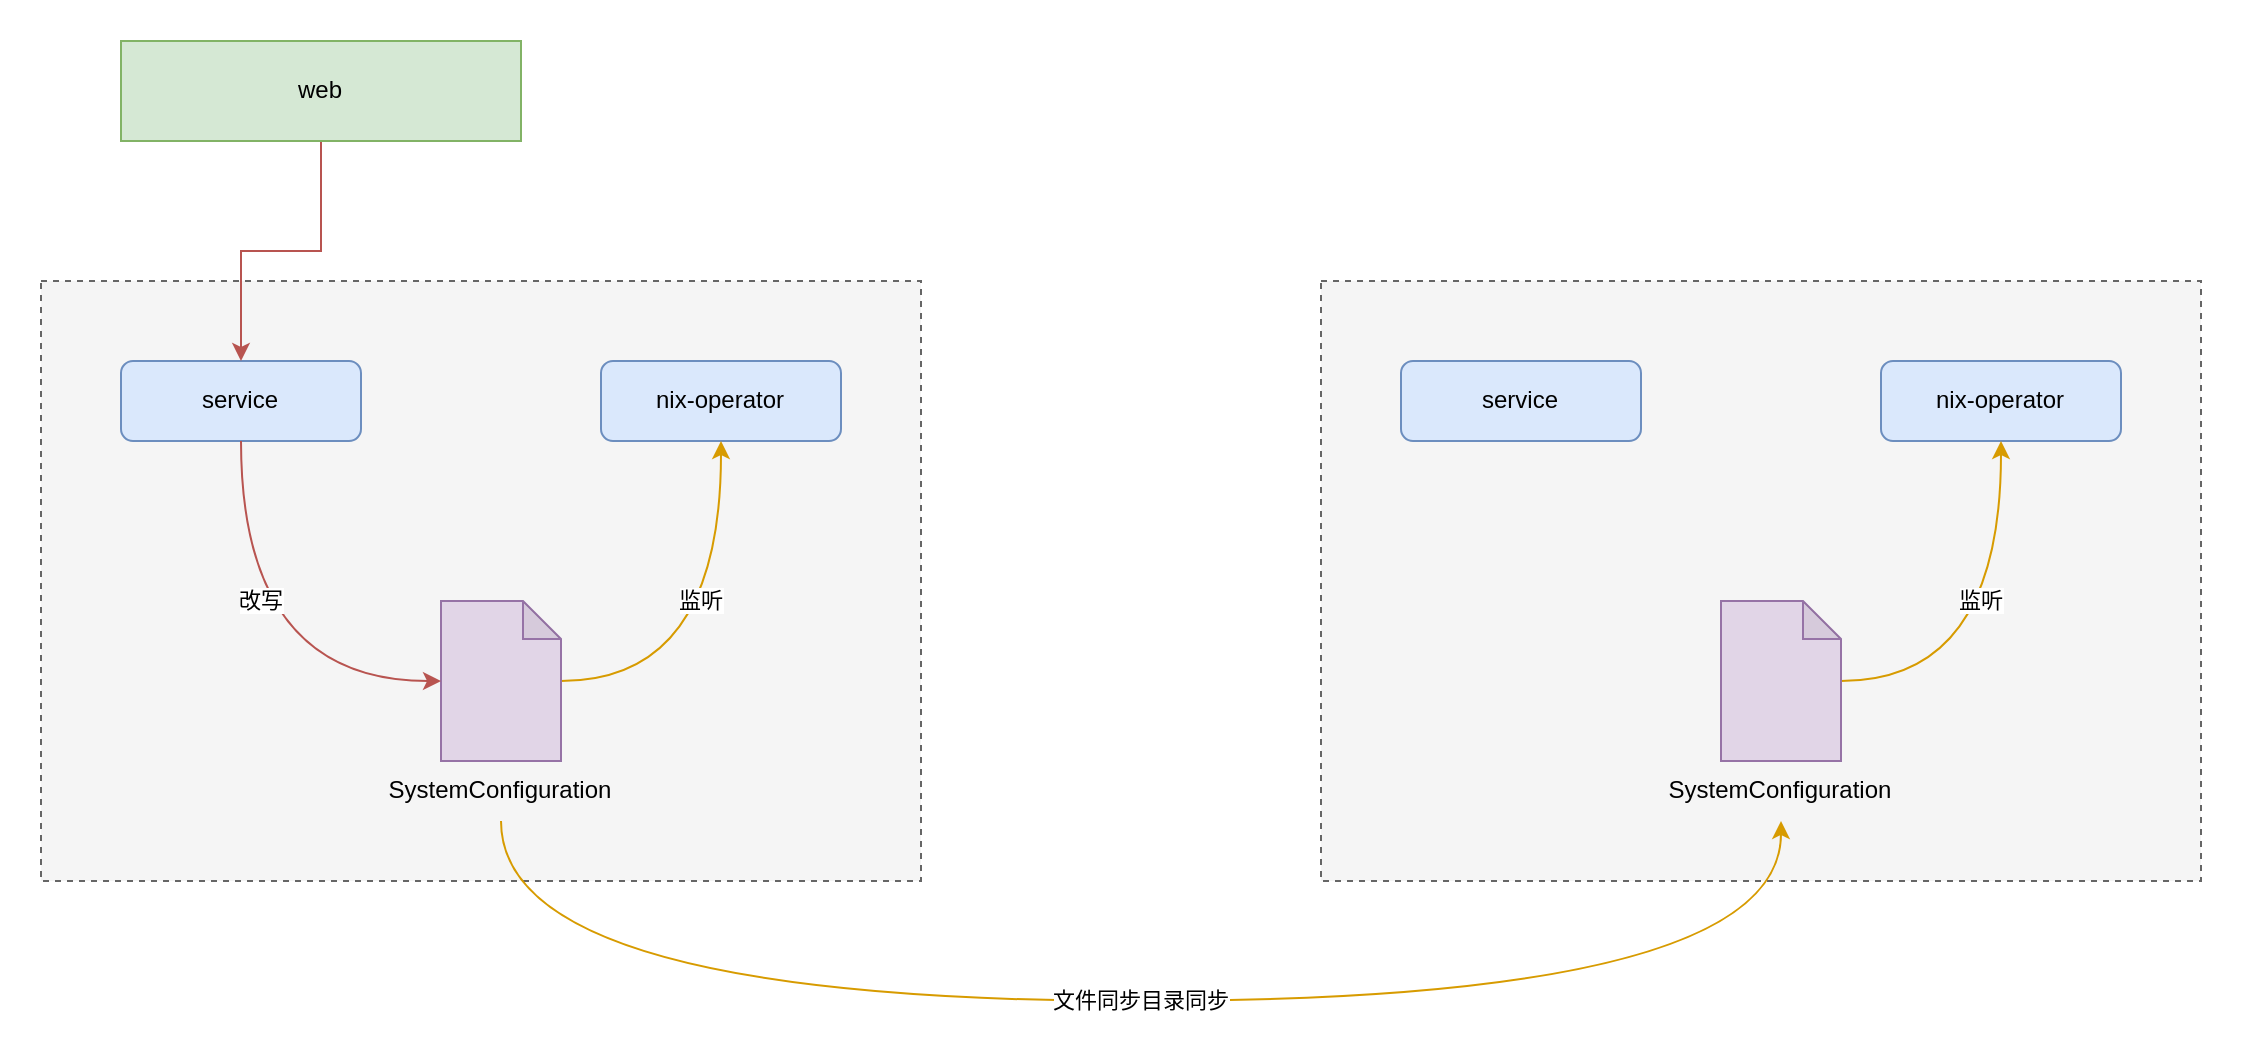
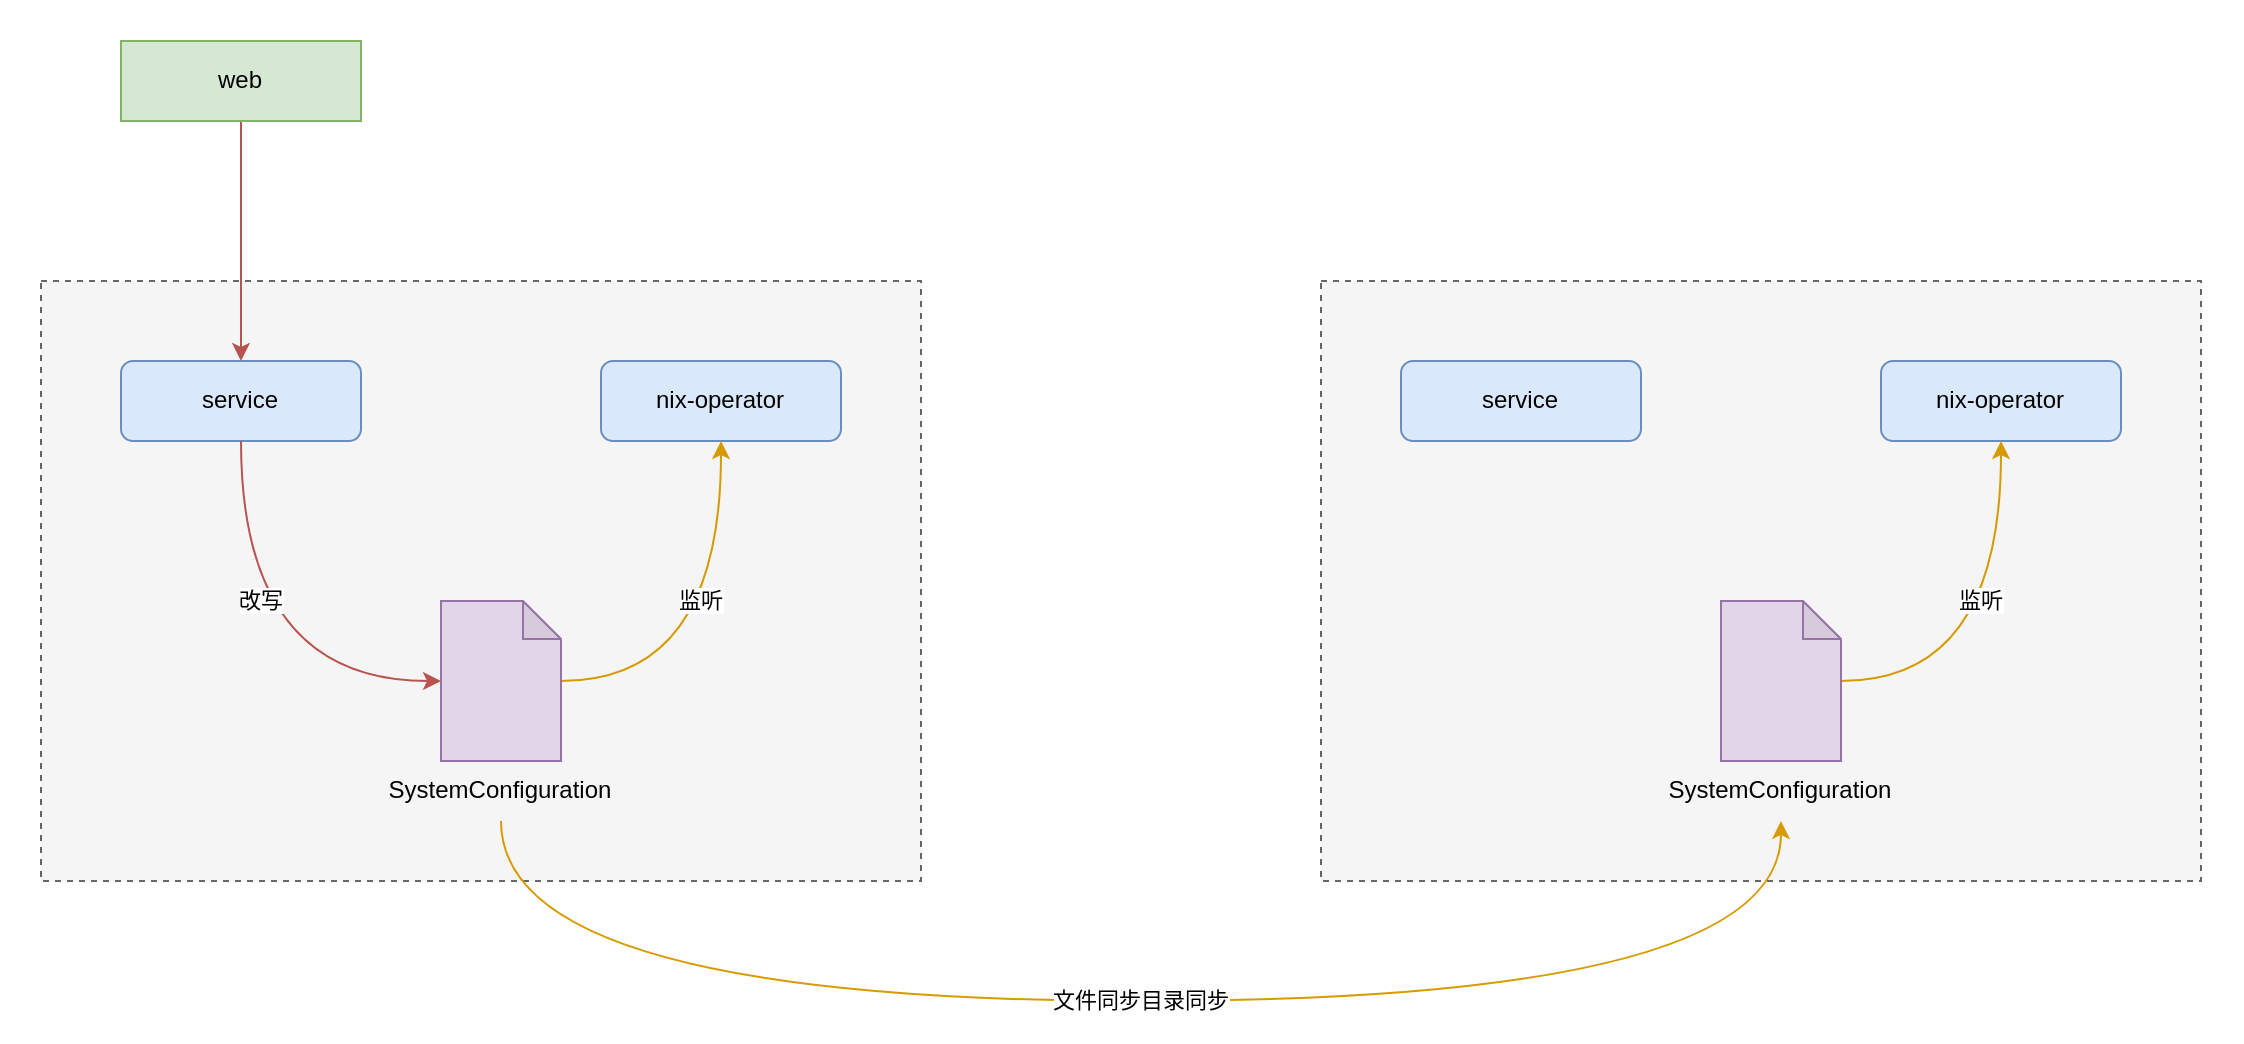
node "web": size 400x100 -> 240x80
